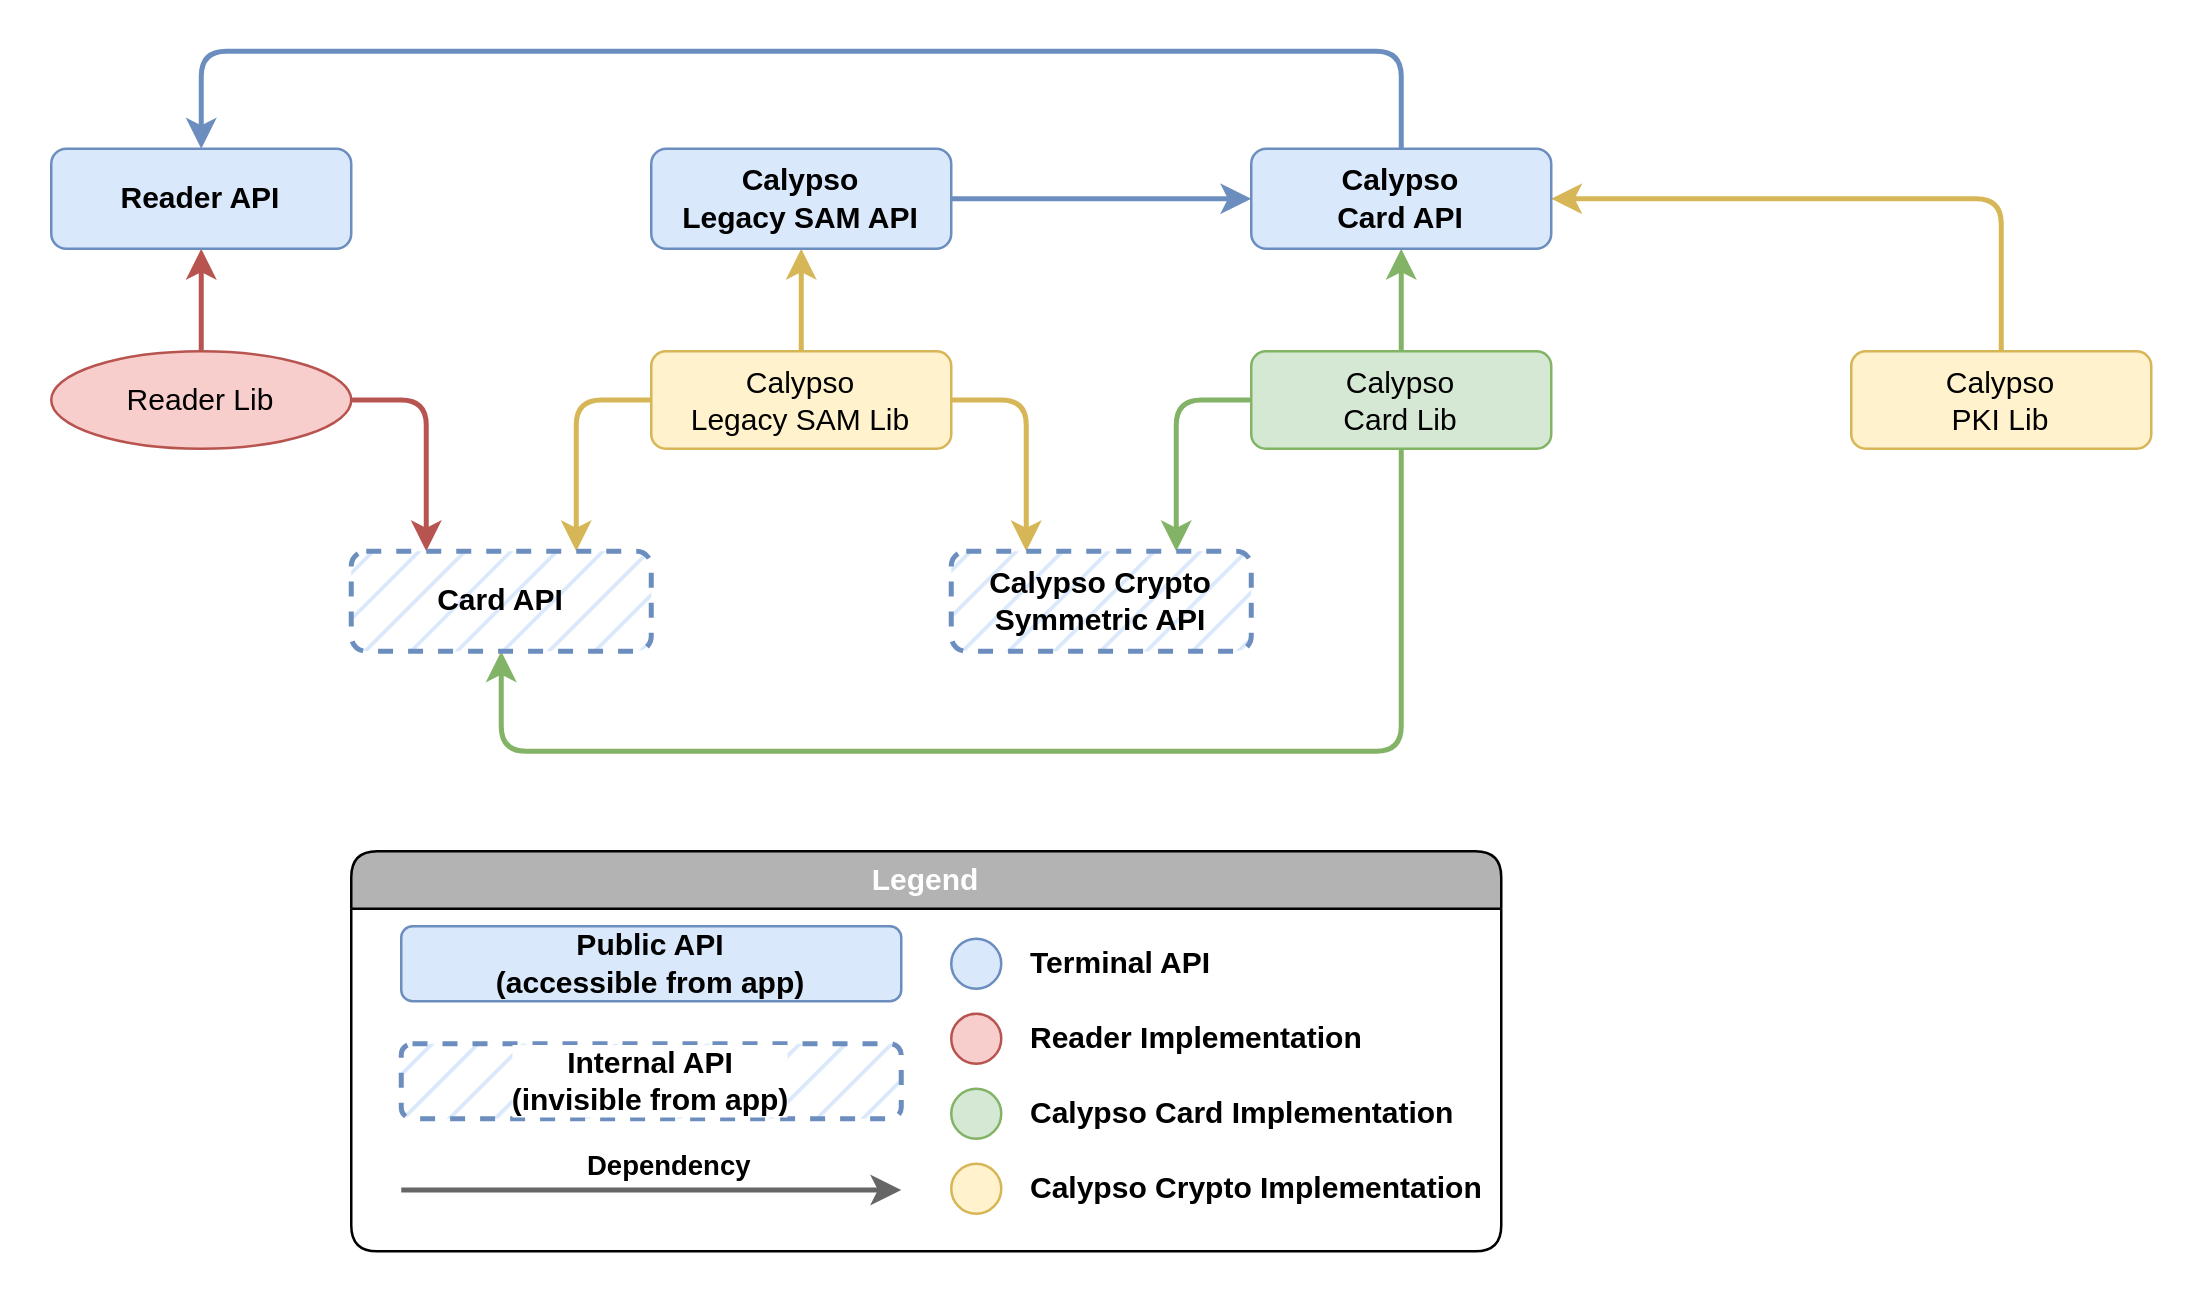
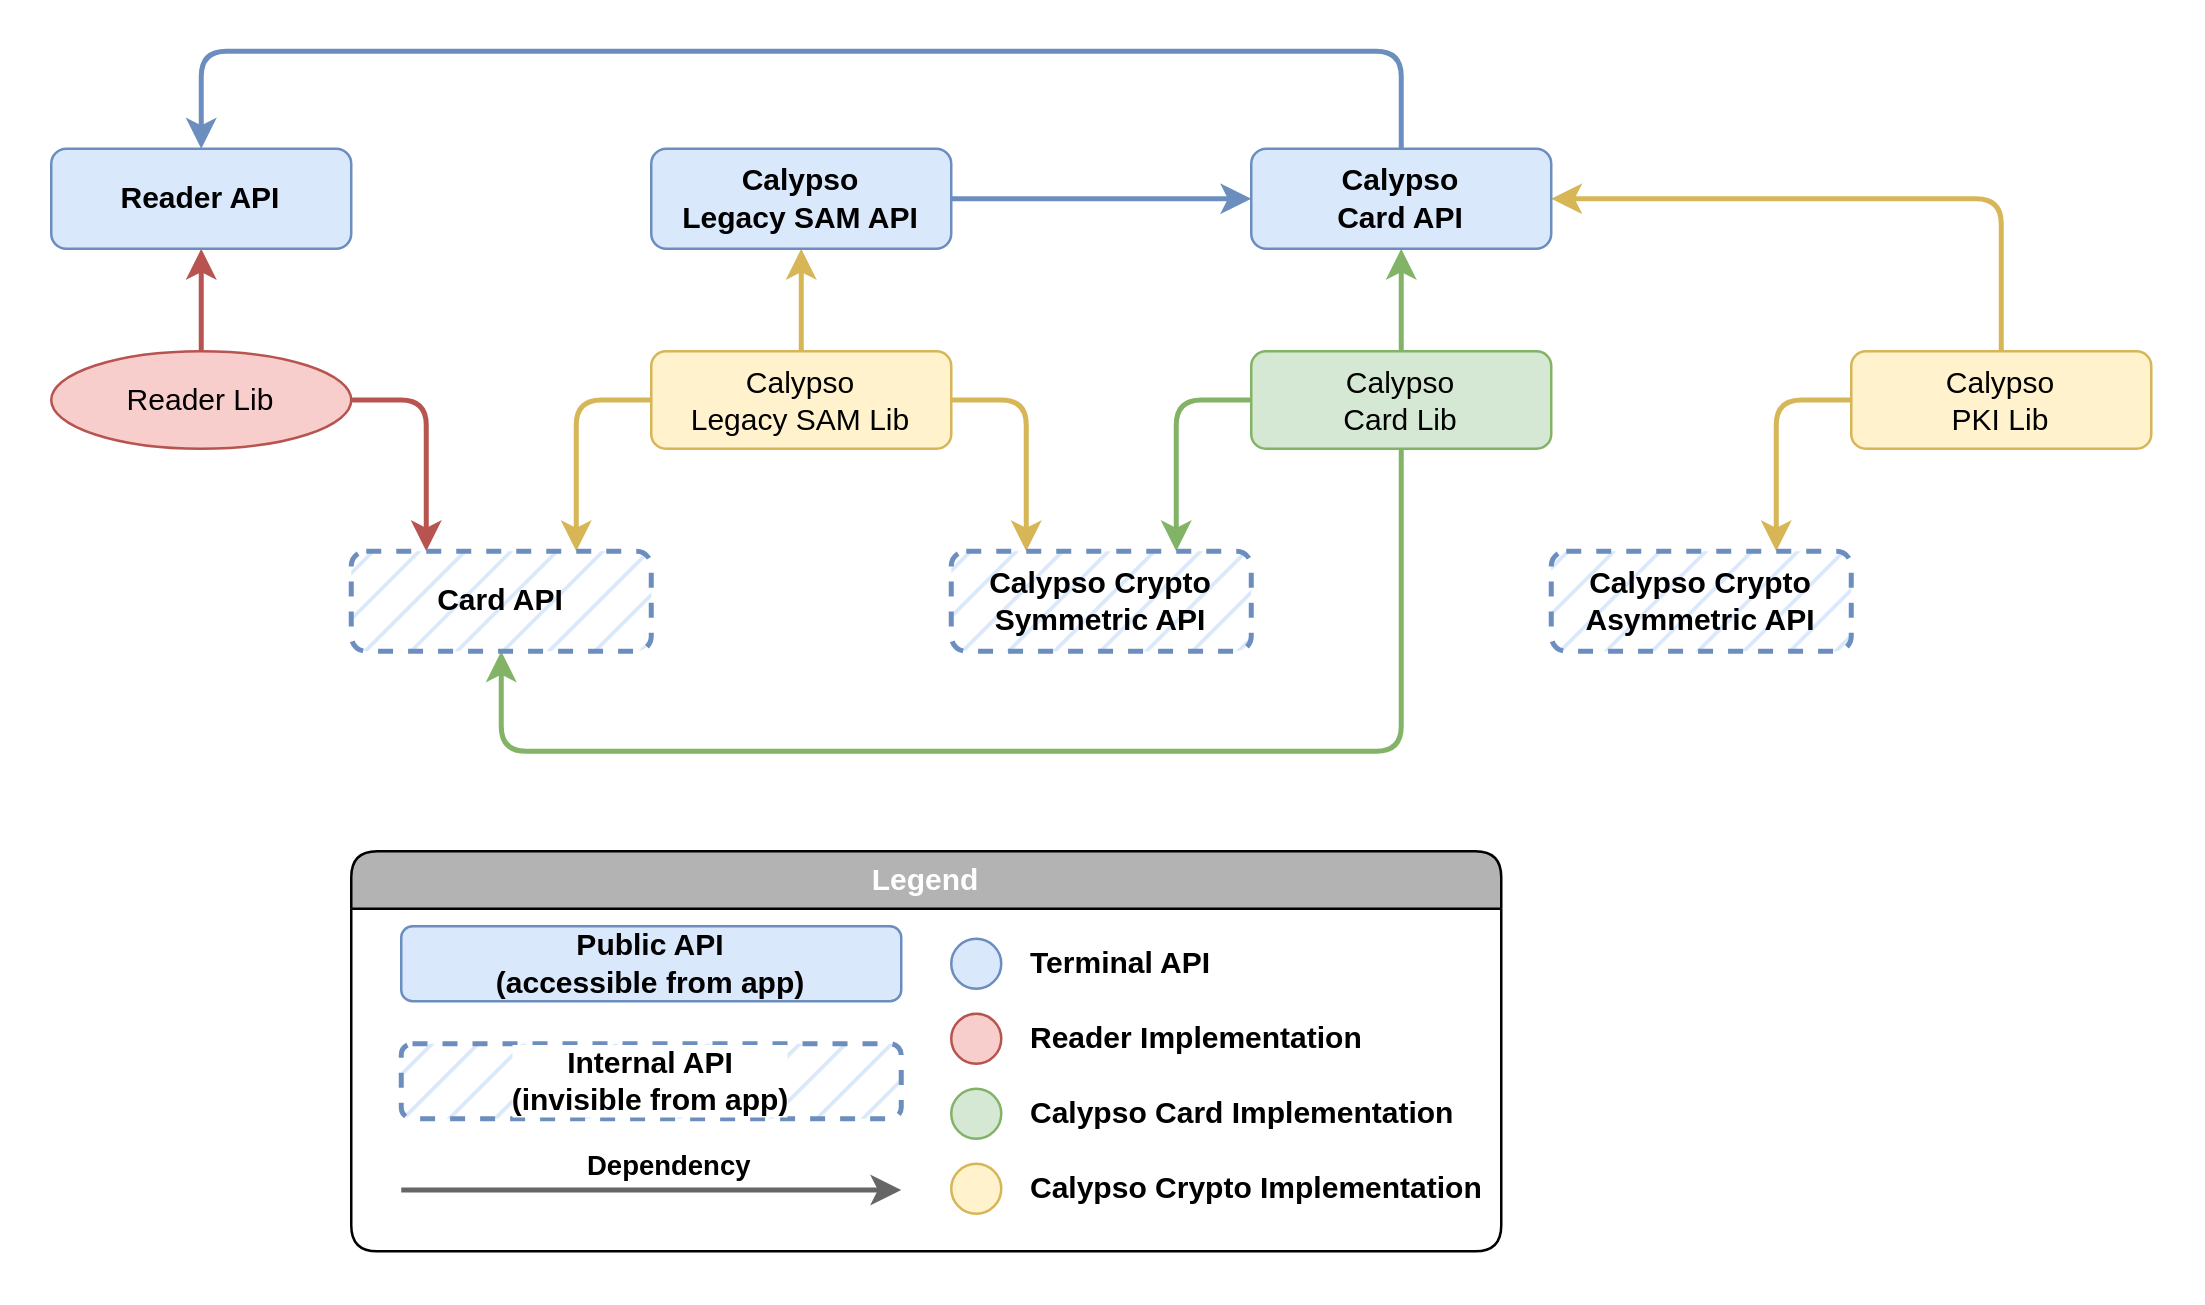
edge "Calypso PKI Lib" -> "Calypso Crypto Asymmetric API": added
node "Calypso Crypto Asymmetric API": added
